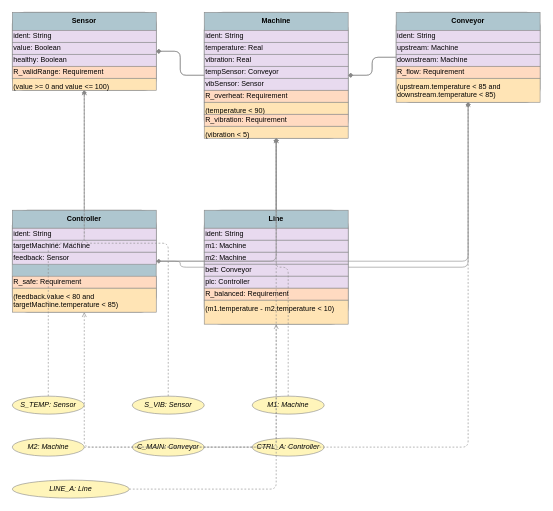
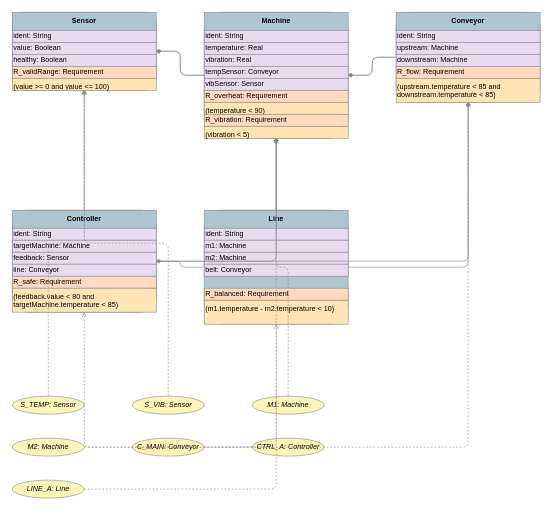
node "line: Conveyor": added
node "plc: Controller": removed
node "LINE_A: Line": size 117x18 -> 72x18
